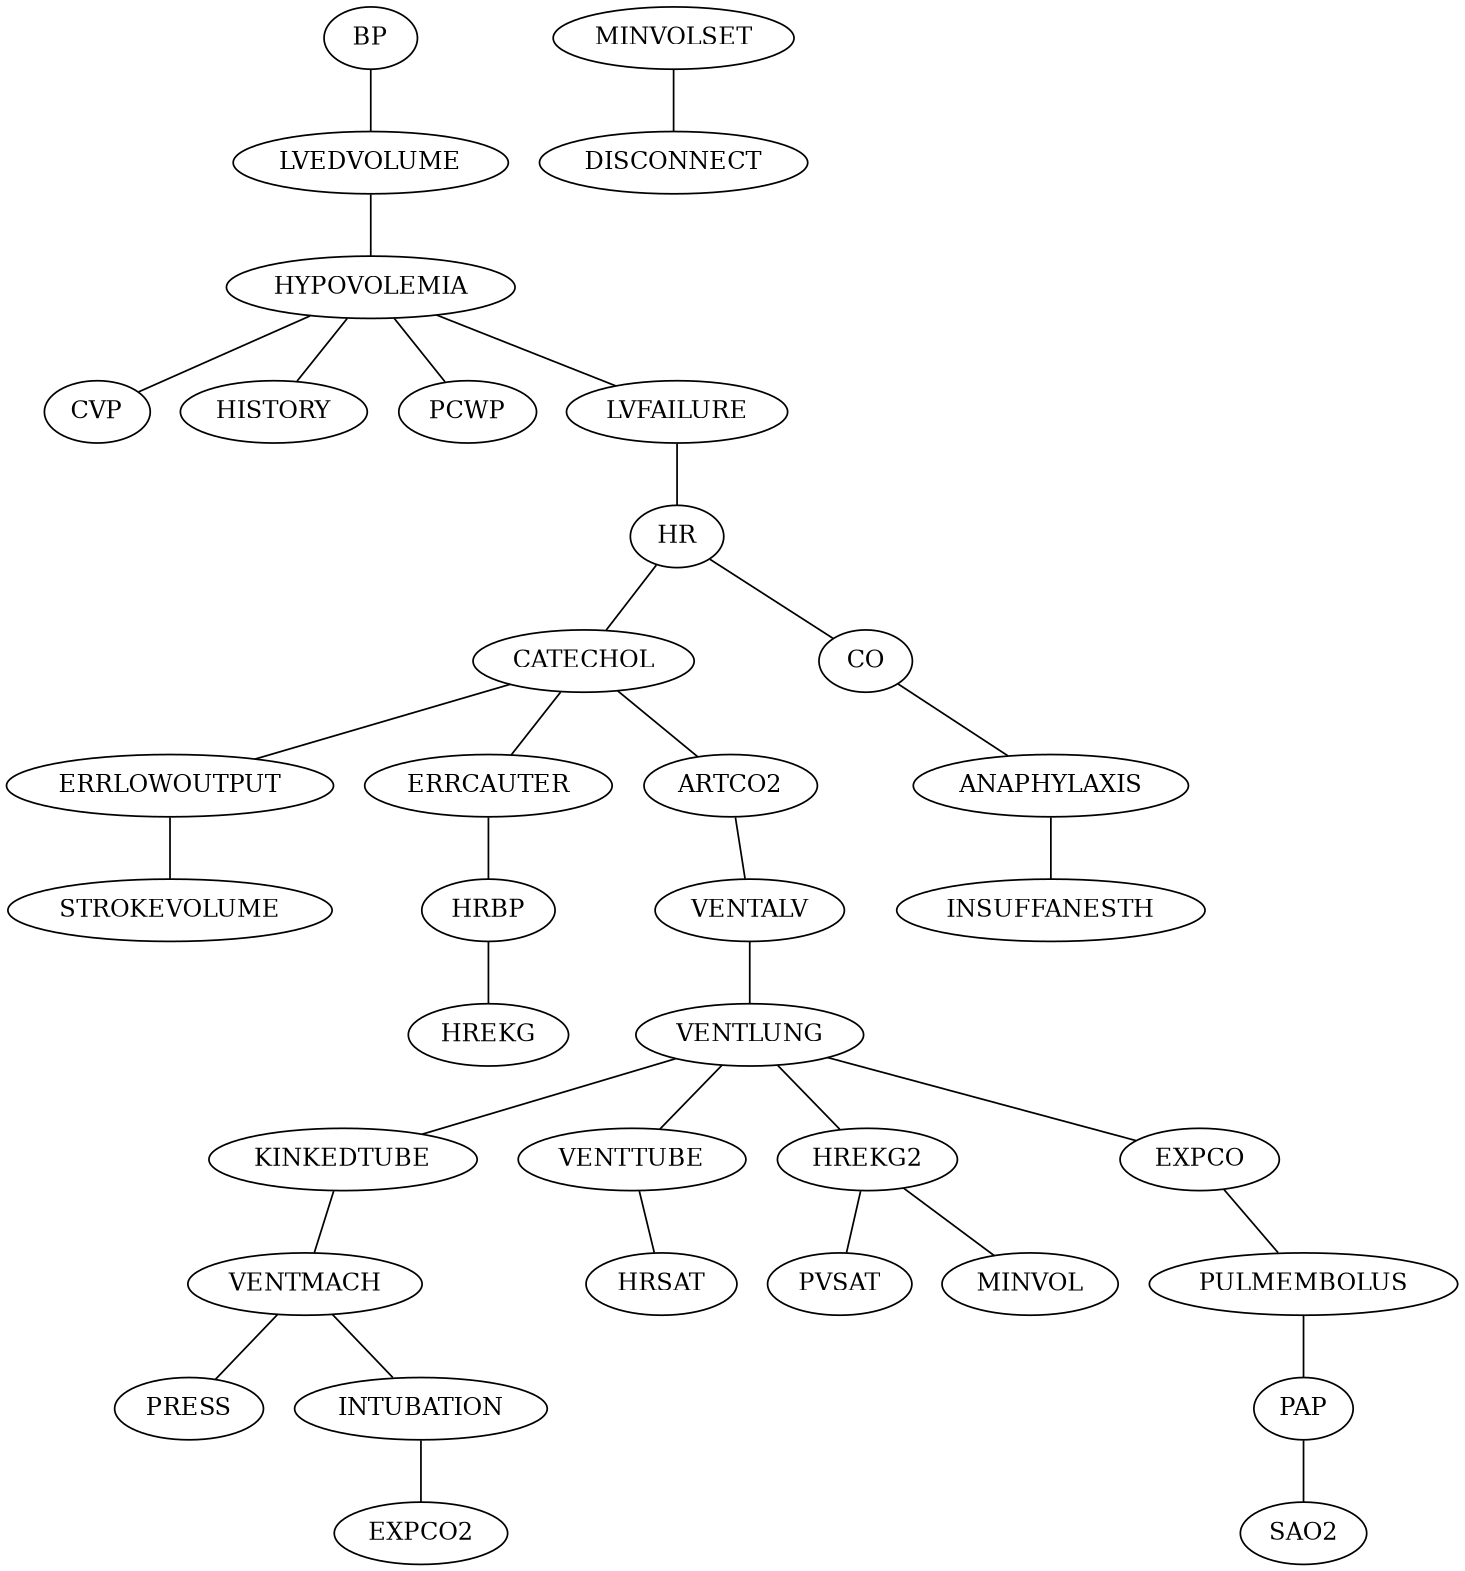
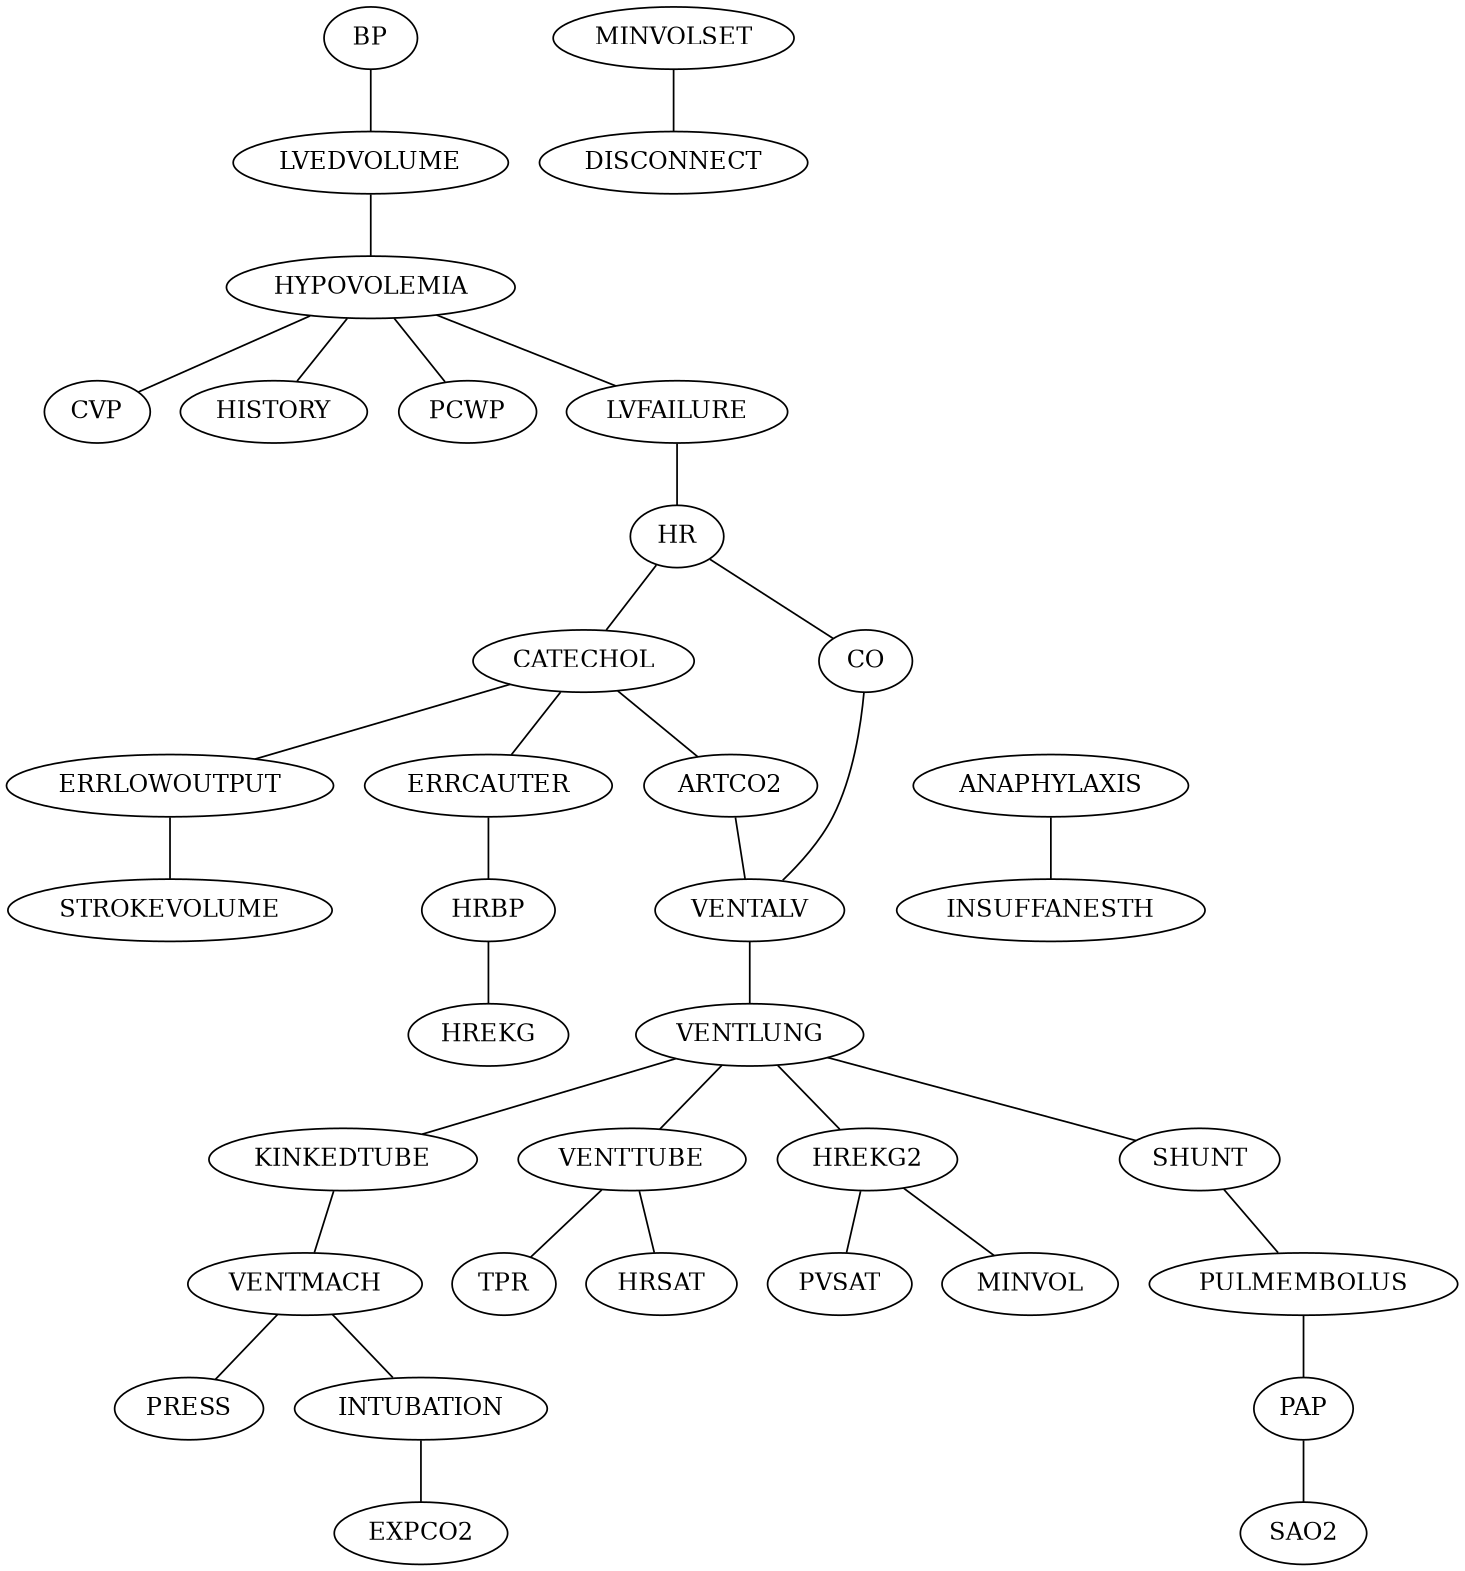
edge "CO" -- "ANAPHYLAXIS": now "CO" -- "VENTALV"
node "EXPCO": label "EXPCO" -> "SHUNT"
node "TPR": added
